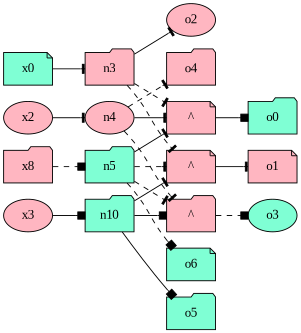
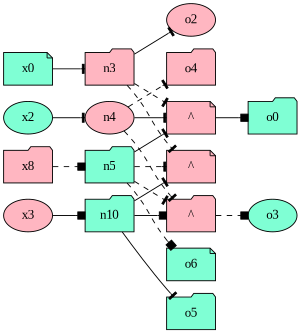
node "x2": fillcolor lightpink -> aquamarine
node "o1": removed
edge "n10" -> "o5": arrowhead box -> tee
